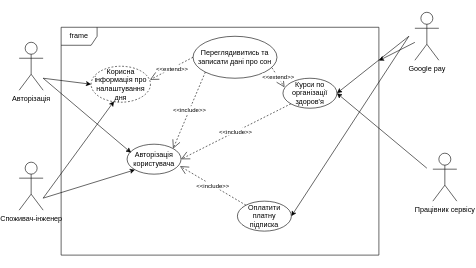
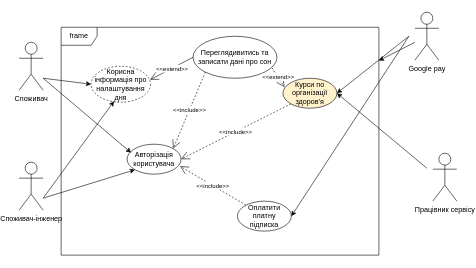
edge "Переглядивитись та записати дані про сон" -> "Корисна інформація про налаштування дня": style dashed -> solid
node "Курси по організації здоров'я": fillcolor #ffffff -> #fff2cc
node "Авторізація": label "Авторізація" -> "Споживач"
